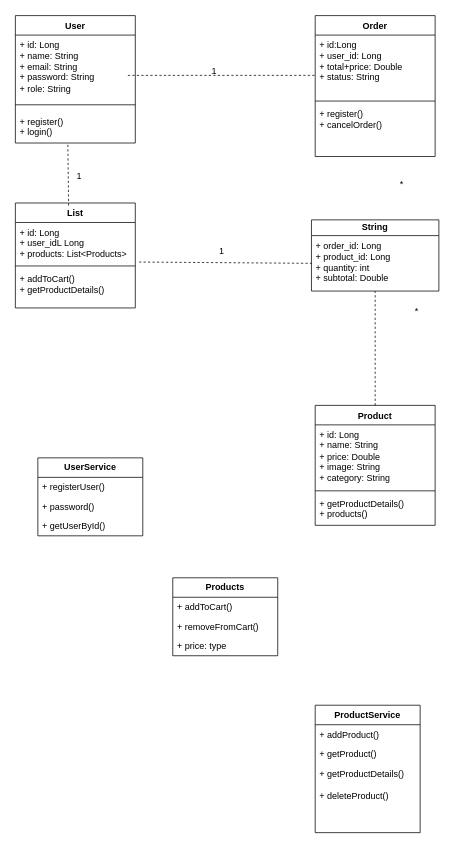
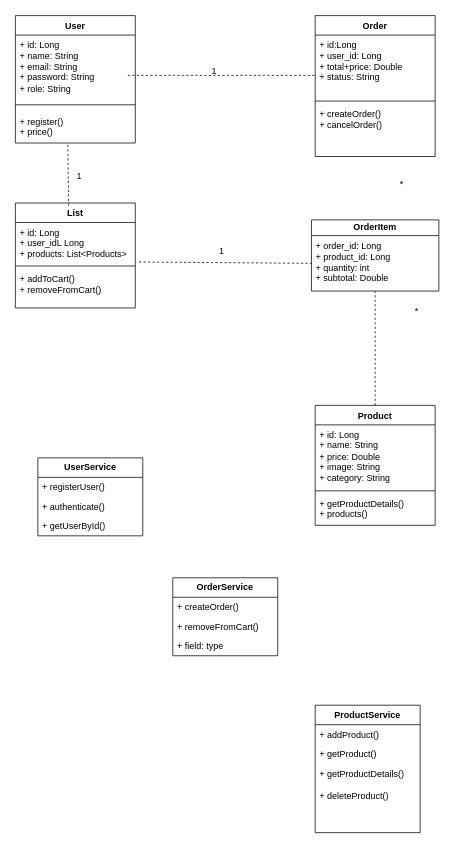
node "+ register() + cancelOrder()": label "+ register() + cancelOrder()" -> "+ createOrder() + cancelOrder()"
node "+ register() + login()": label "+ register() + login()" -> "+ register() + price()"
node "String": label "String" -> "OrderItem"
node "+ addToCart() + getProductDetails()": label "+ addToCart() + getProductDetails()" -> "+ addToCart() + removeFromCart()"
node "+ password()": label "+ password()" -> "+ authenticate()"
node "Products": label "Products" -> "OrderService"
node "+ addToCart()": label "+ addToCart()" -> "+ createOrder()"
node "+ price: type": label "+ price: type" -> "+ field: type"
